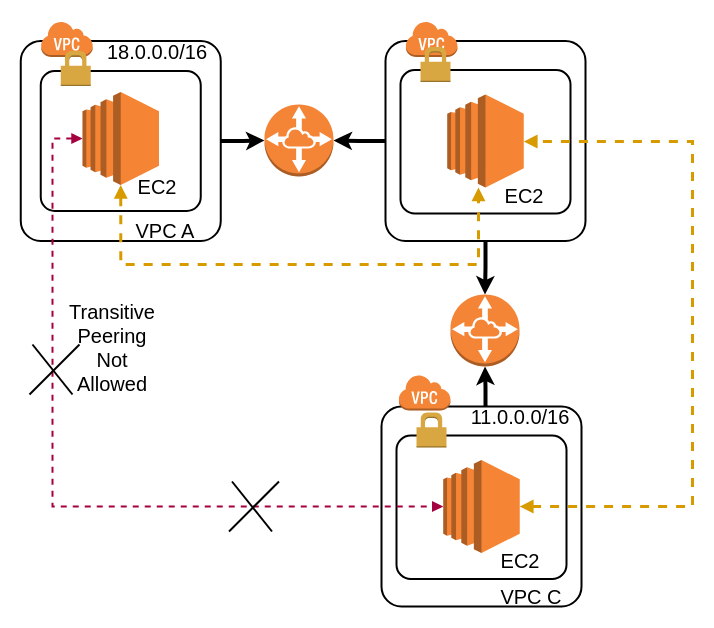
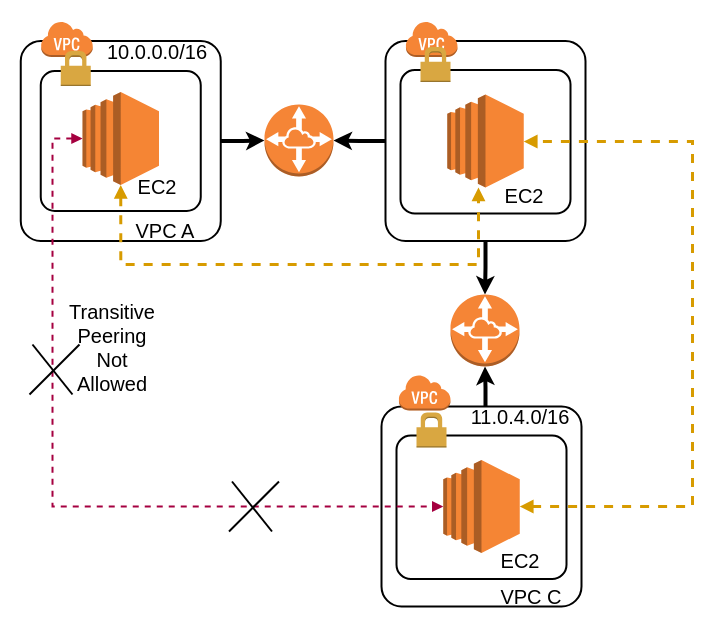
node "18.0.0.0/16": label "18.0.0.0/16" -> "10.0.0.0/16"
node "11.0.0.0/16": label "11.0.0.0/16" -> "11.0.4.0/16"
